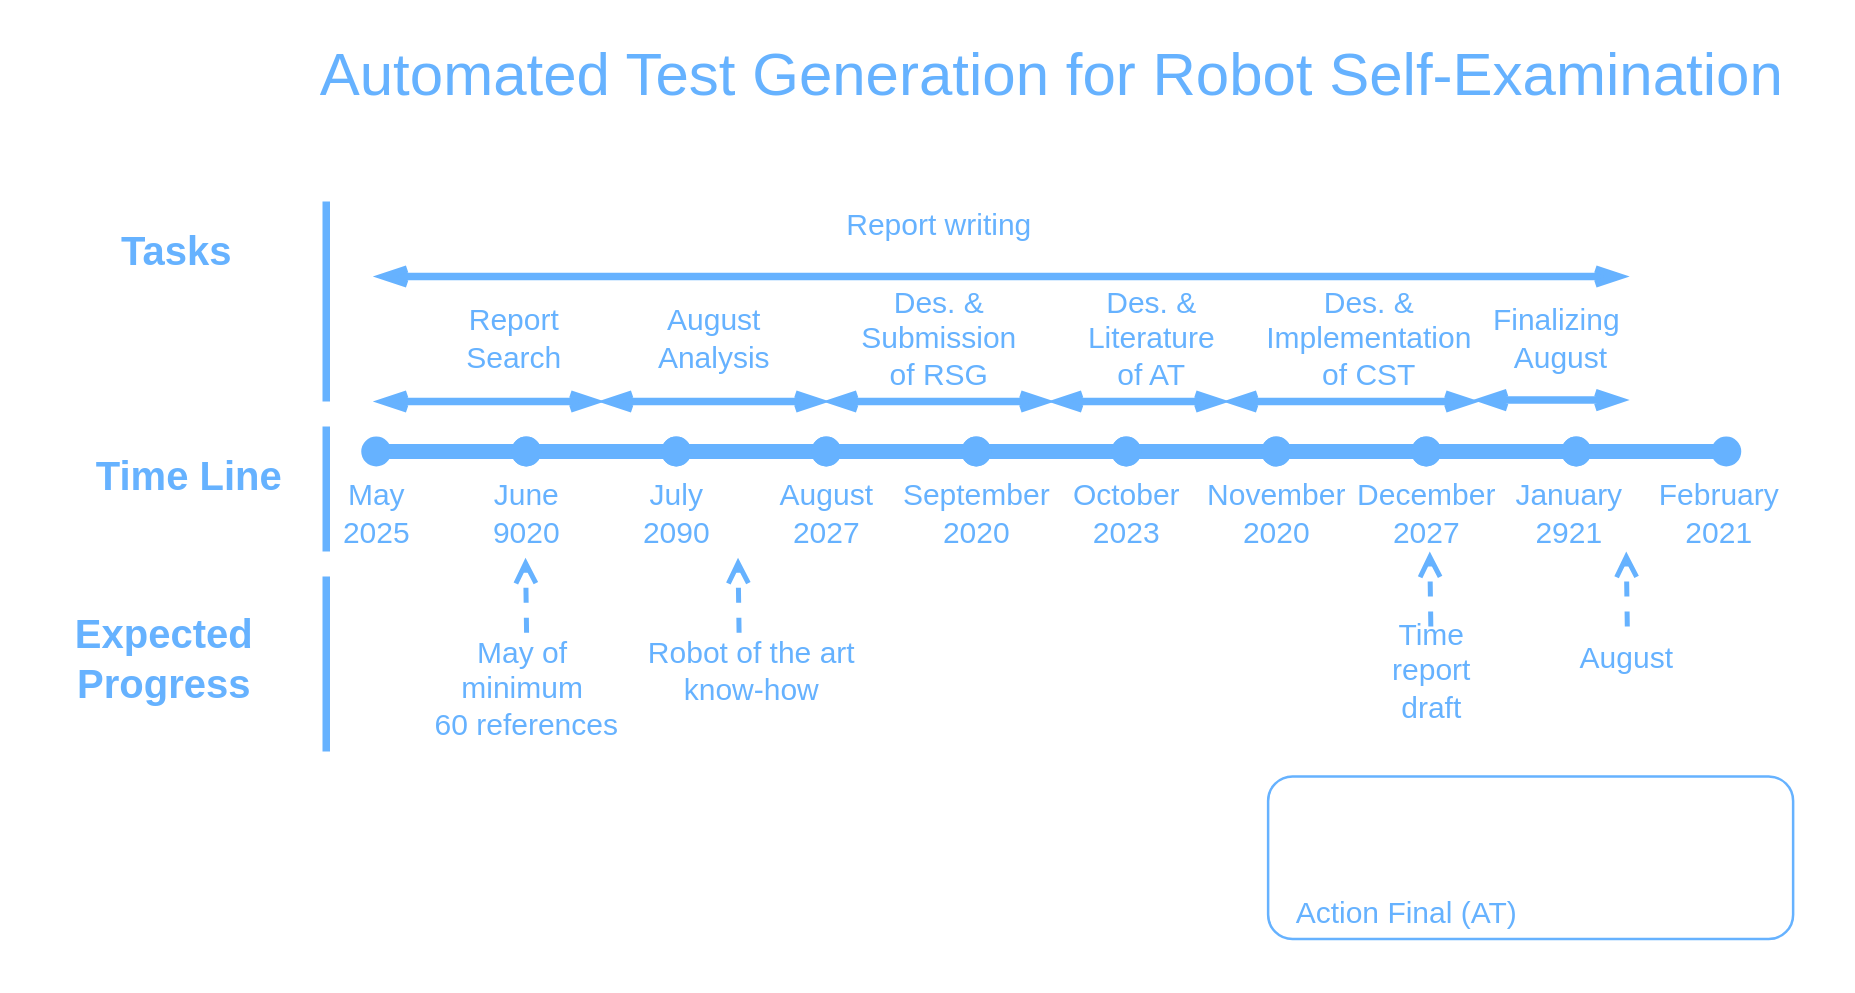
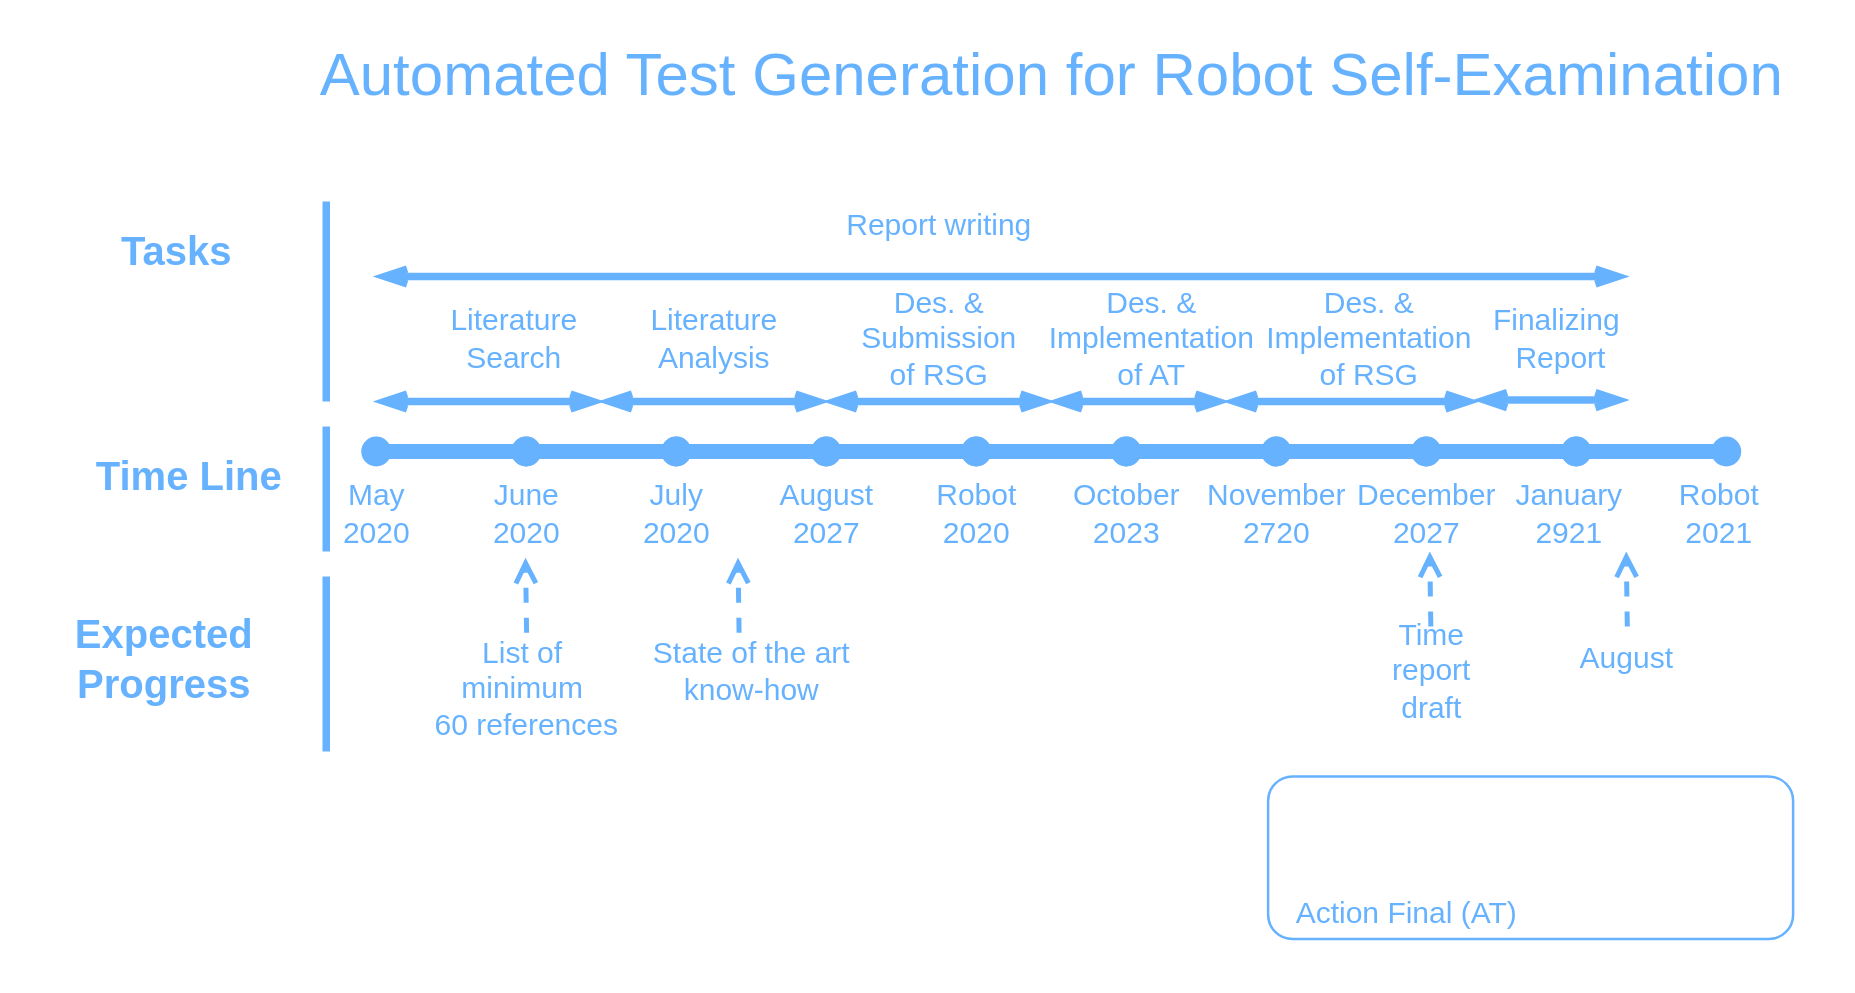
node "Report Search": label "Report Search" -> "Literature Search"
node "August Analysis": label "August Analysis" -> "Literature Analysis"
node "Des. & Literature of AT": label "Des. & Literature of AT" -> "Des. & Implementation of AT"
node "Des. & Implementation of CST": label "Des. & Implementation of CST" -> "Des. & Implementation of RSG"
node "Finalizing August": label "Finalizing August" -> "Finalizing Report"
node "May 2025": label "May 2025" -> "May 2020"
node "June 9020": label "June 9020" -> "June 2020"
node "July 2090": label "July 2090" -> "July 2020"
node "September 2020": label "September 2020" -> "Robot 2020"
node "November 2020": label "November 2020" -> "November 2720"
node "February 2021": label "February 2021" -> "Robot 2021"
node "Robot of the art know-how": label "Robot of the art know-how" -> "State of the art know-how"
node "May of minimum 60 references": label "May of minimum 60 references" -> "List of minimum 60 references"
